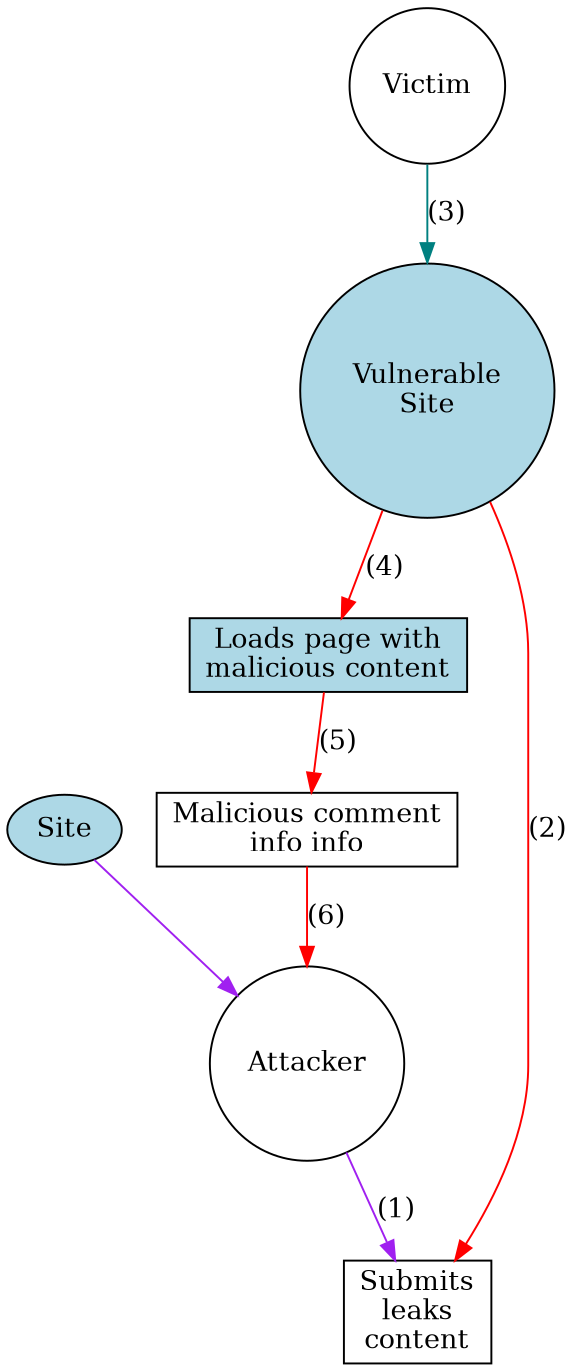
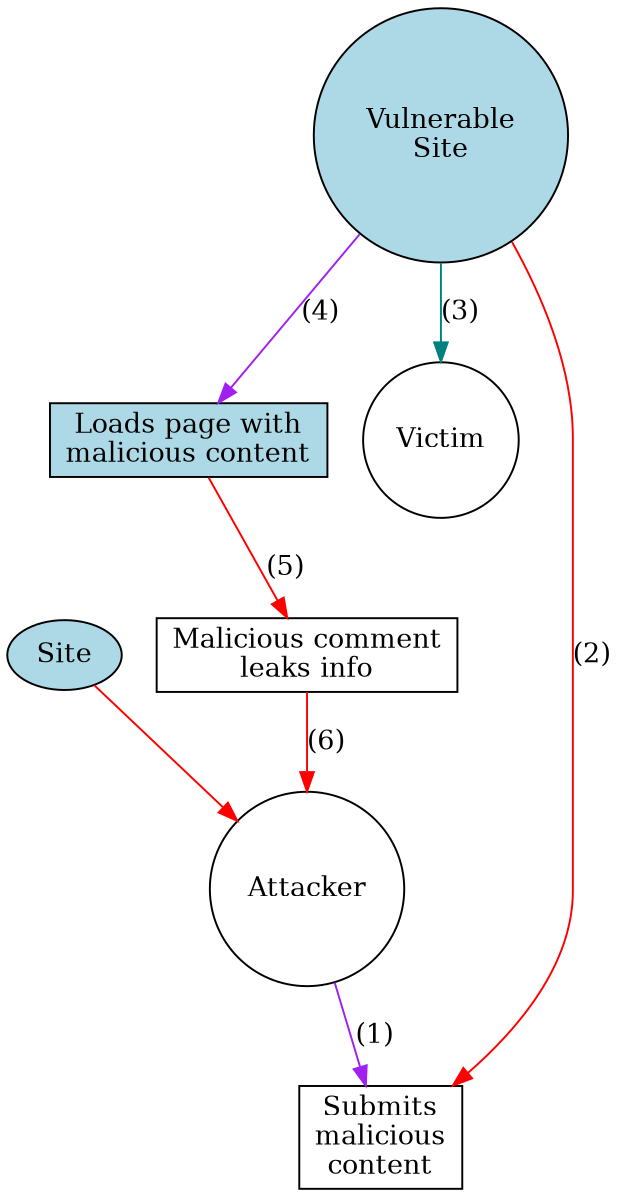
edge "Victim" -> "Vulnerable Site": reversed
edge "Vulnerable Site" -> "Loads page with malicious content": color red -> purple
node "Malicious comment info info": label "Malicious comment info info" -> "Malicious comment leaks info"
edge "Site" -> "Attacker": color purple -> red
node "Submits leaks content": label "Submits leaks content" -> "Submits malicious content"
